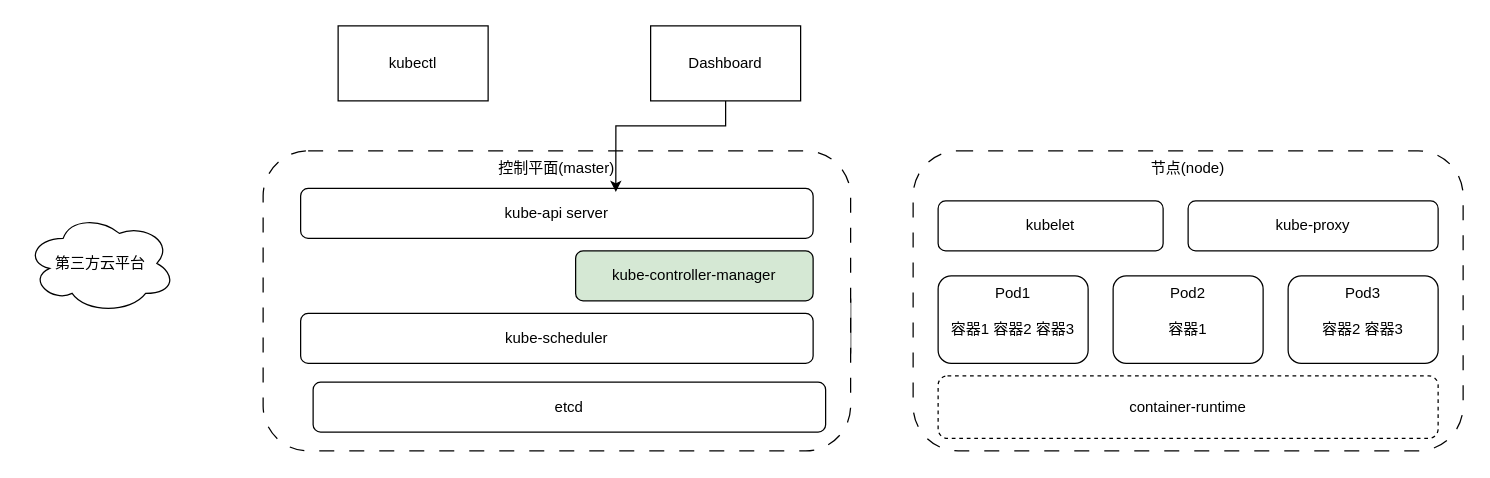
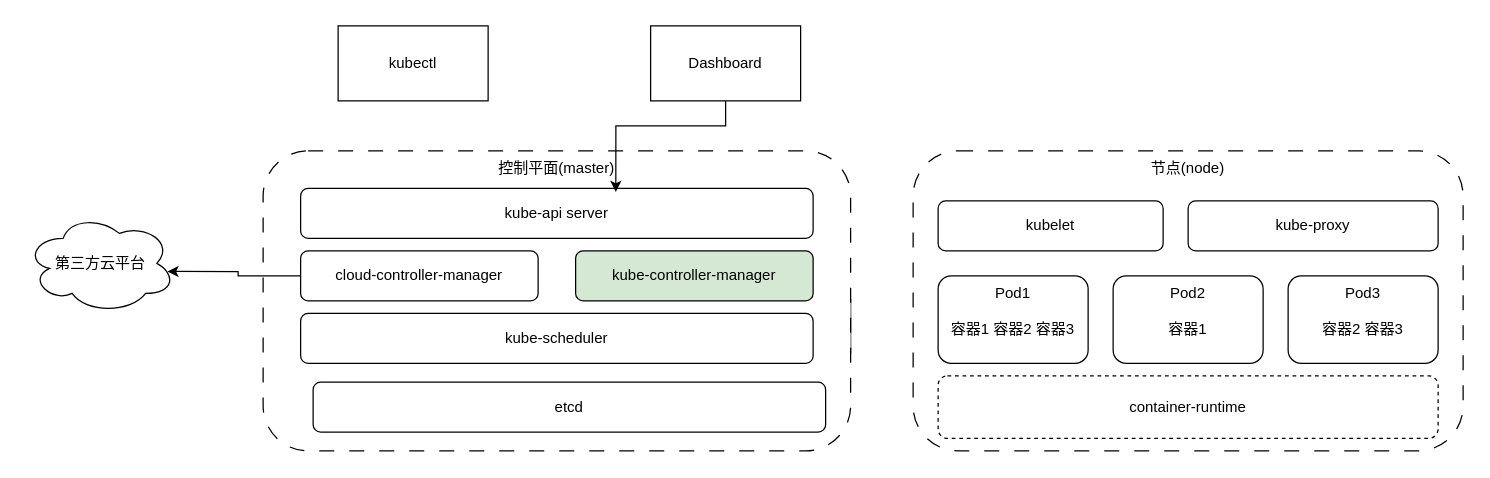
edge "cloud-controller-manager" -> "第三方云平台": added
node "cloud-controller-manager": added
